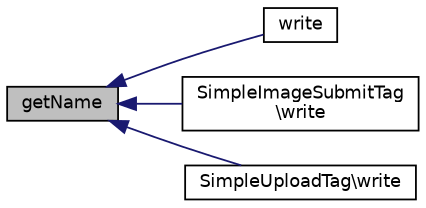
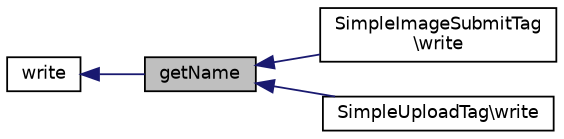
edge "write" -> "getName": reversed
